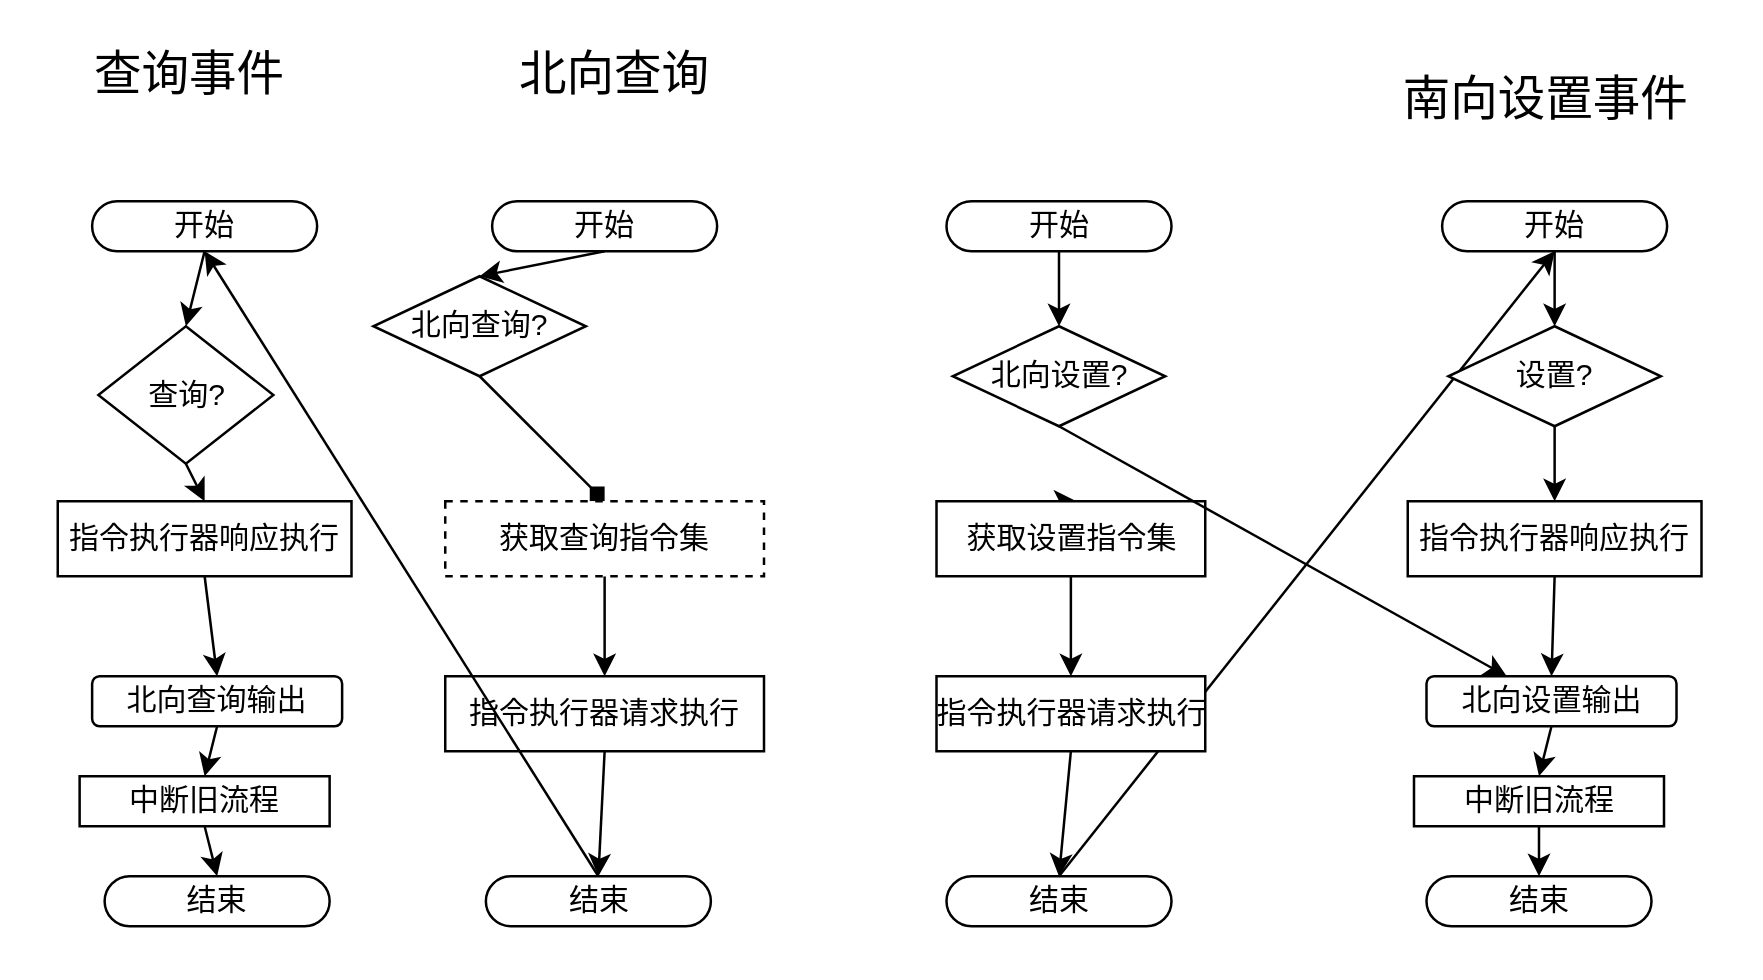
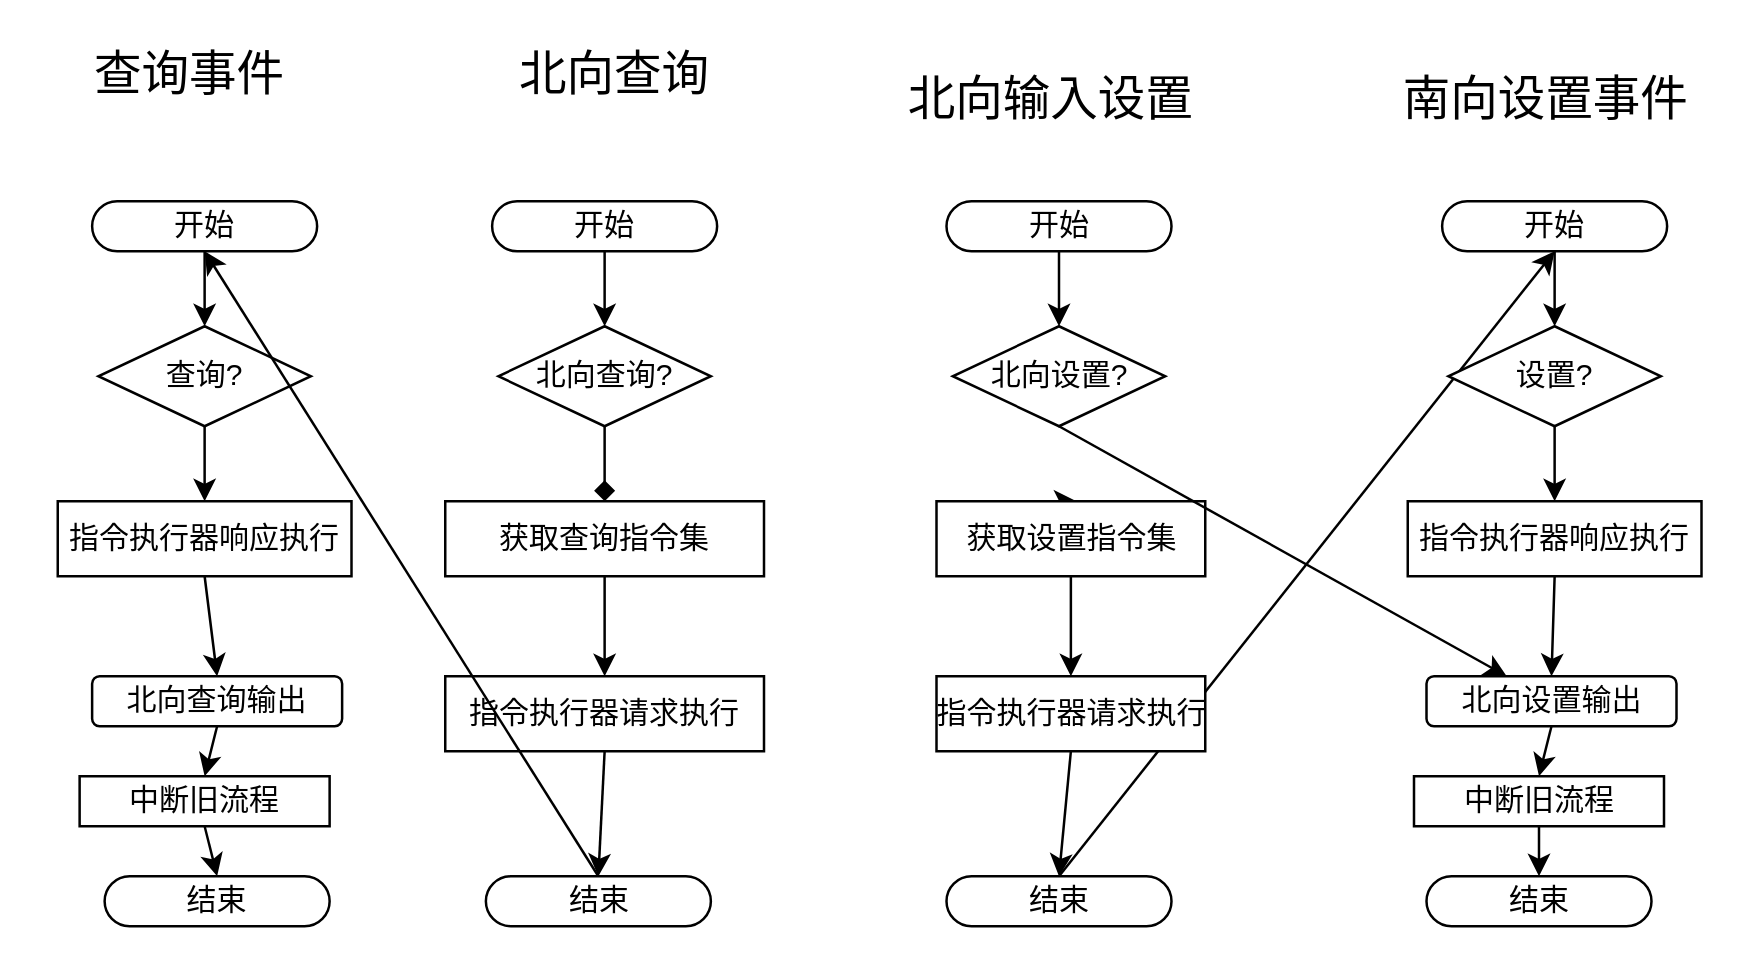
node "北向输入设置": added
node "北向查询?": moved (479, 326) -> (604, 376)
node "查询?": size 175x138 -> 213x100
node "获取查询指令集": style dashed -> solid
